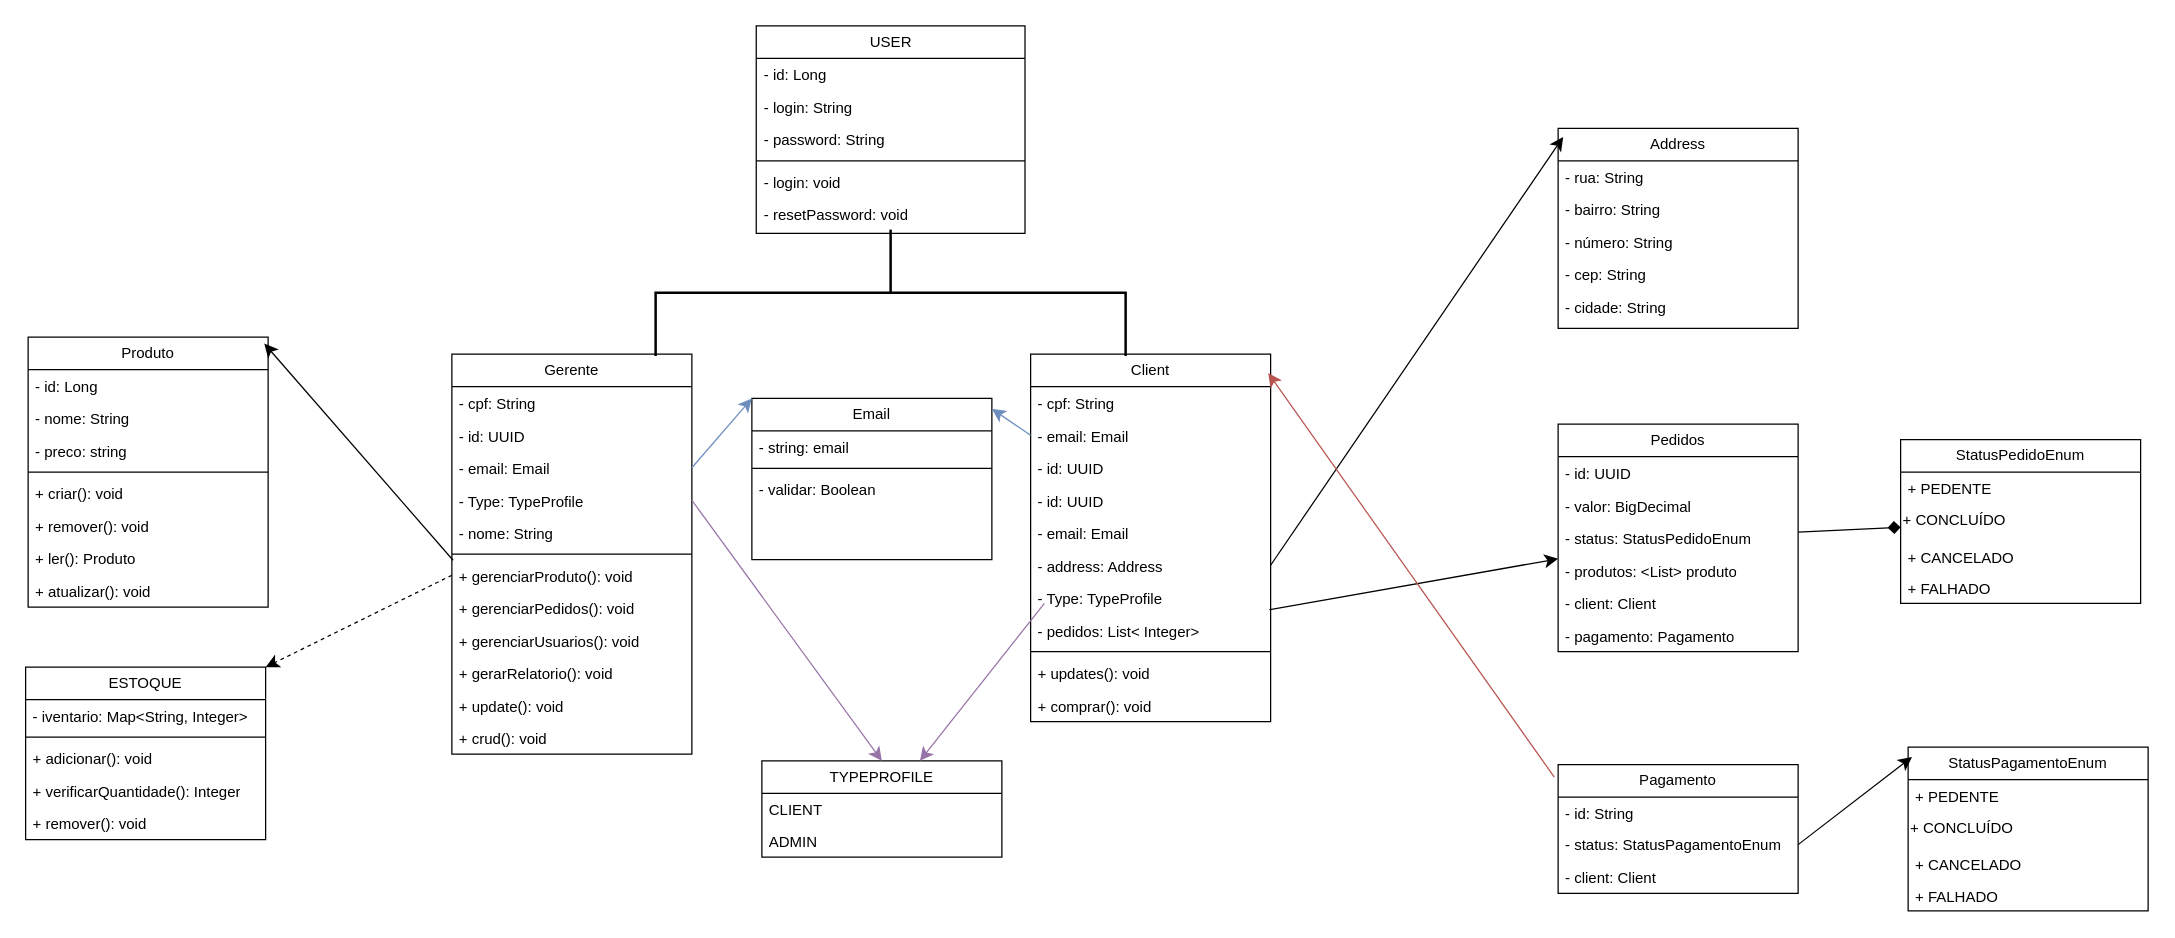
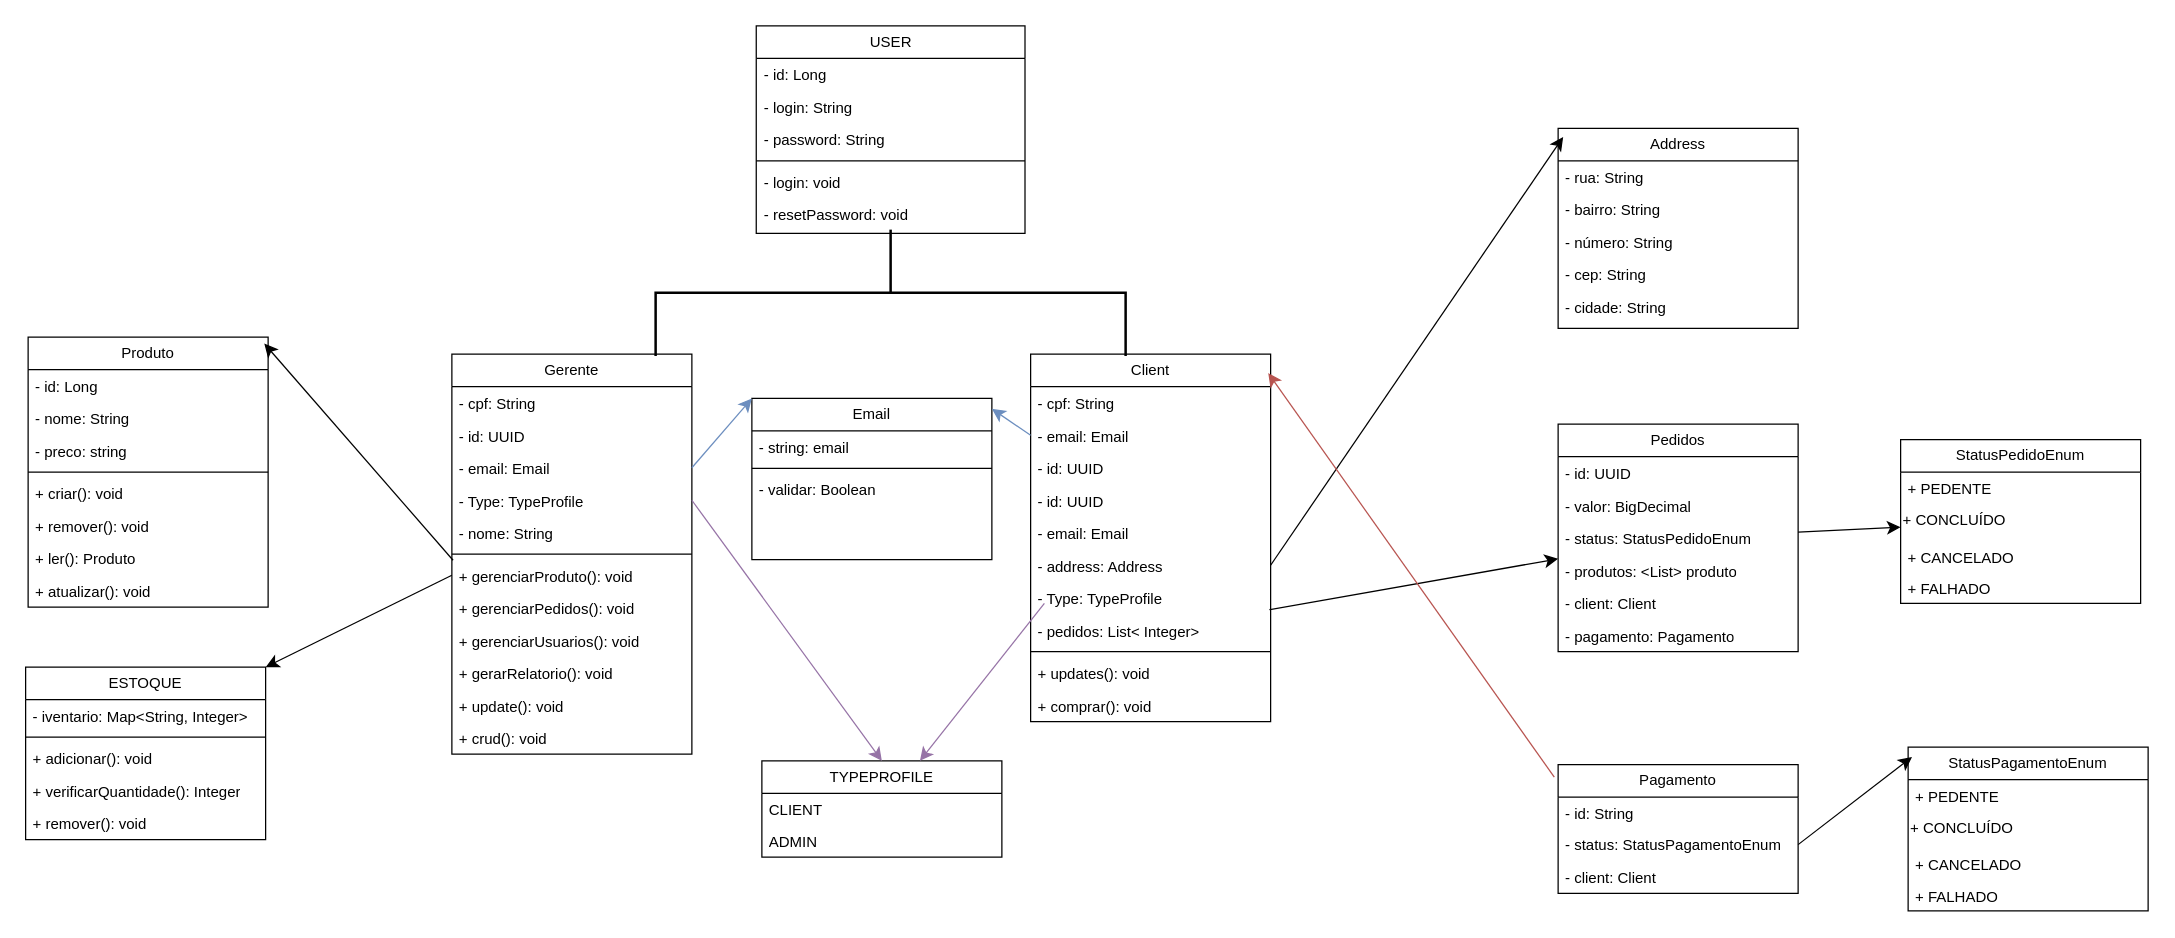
edge "- status: StatusPedidoEnum" -> "StatusPedidoEnum": arrowhead diamond -> classic
edge "+ gerenciarProduto(): void" -> "ESTOQUE": style dashed -> solid
